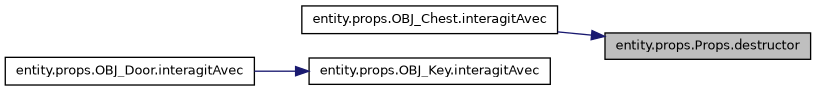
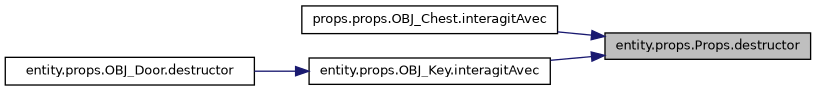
node "entity.props.OBJ_Chest.interagitAvec": label "entity.props.OBJ_Chest.interagitAvec" -> "props.props.OBJ_Chest.interagitAvec"
edge "entity.props.OBJ_Key.interagitAvec" -> "entity.props.Props.destructor": added
node "entity.props.OBJ_Door.interagitAvec": label "entity.props.OBJ_Door.interagitAvec" -> "entity.props.OBJ_Door.destructor"
